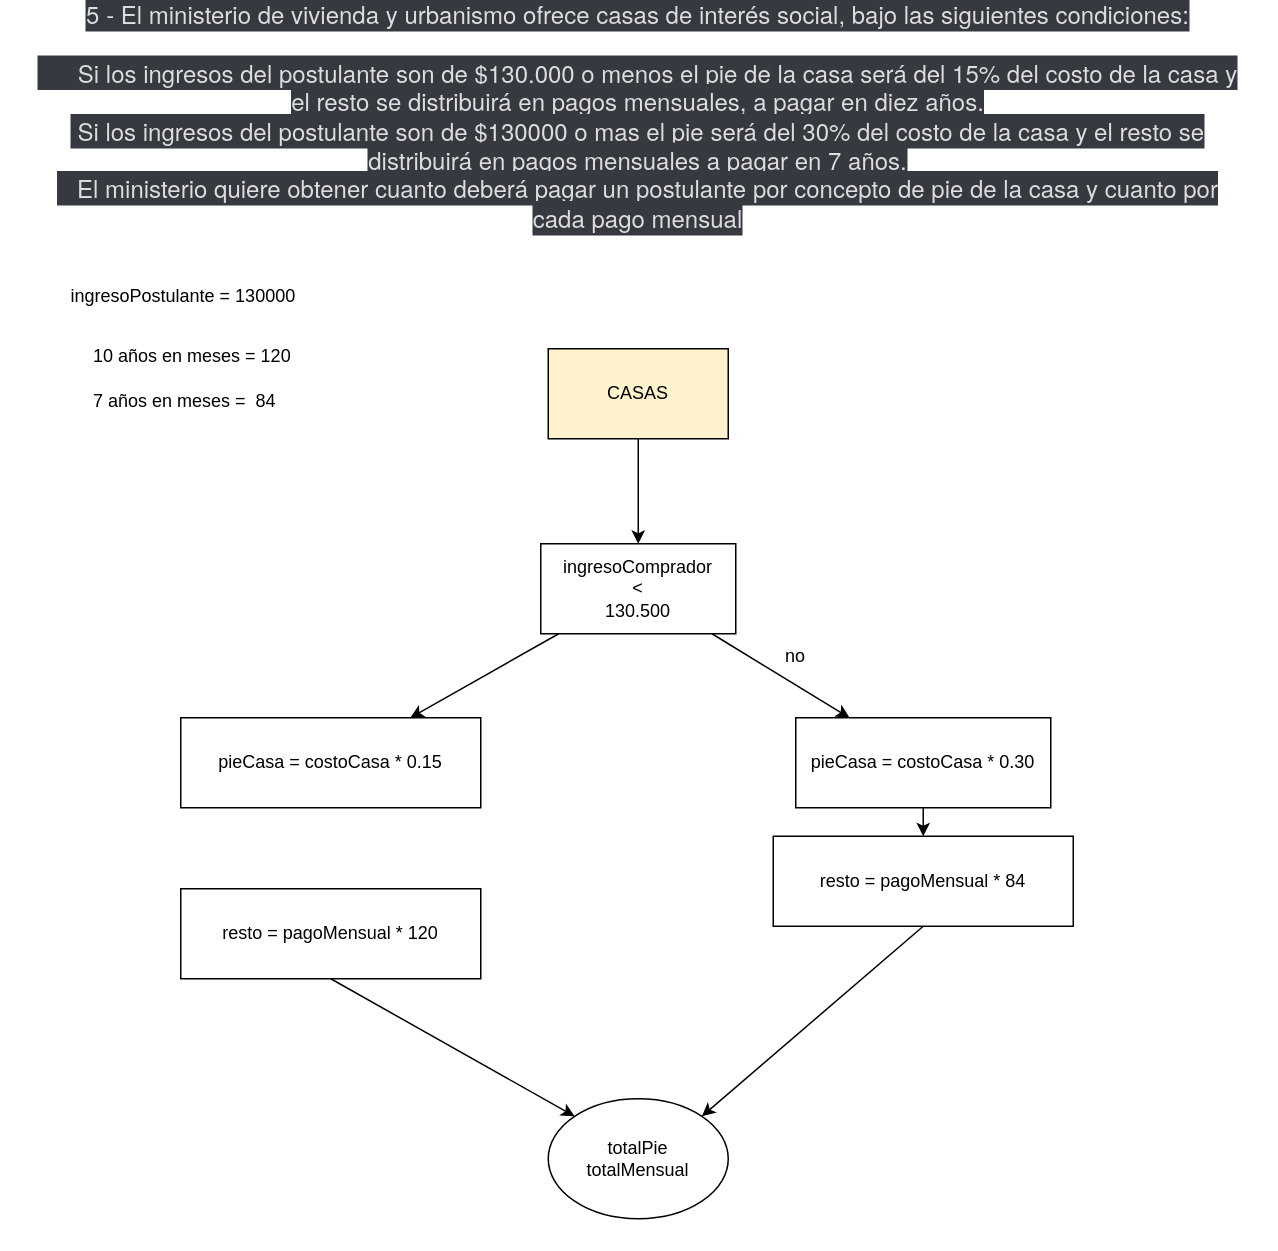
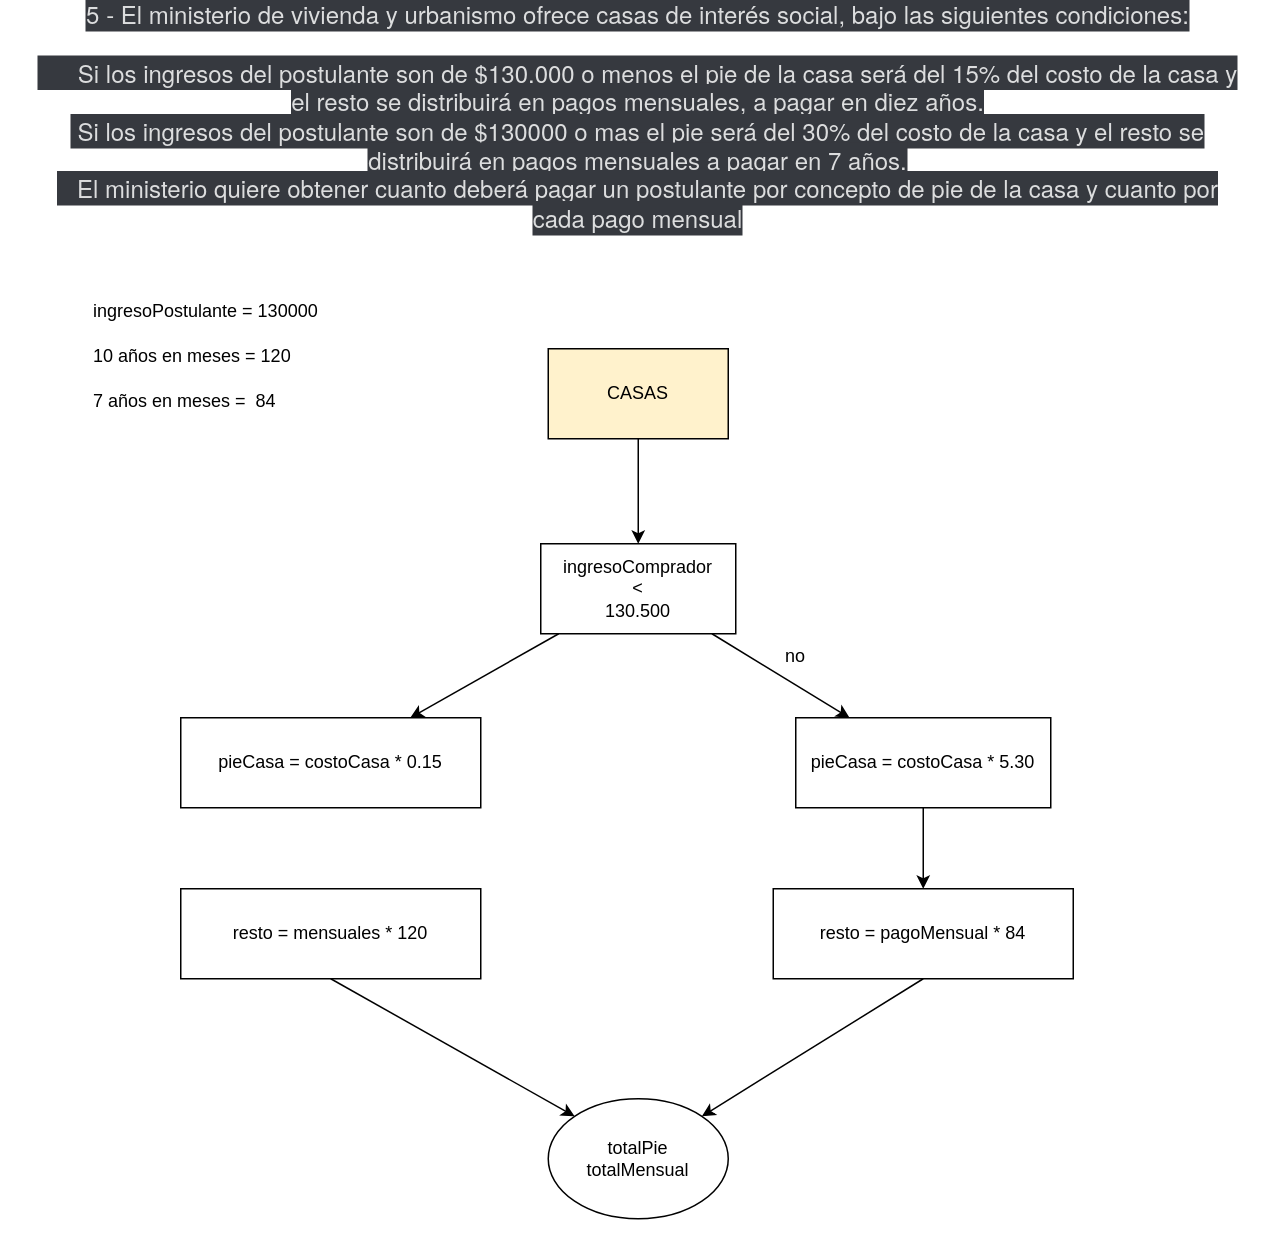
node "ingresoPostulante = 130000": moved (203, 296) -> (226, 311)
node "pieCasa = costoCasa * 0.30": label "pieCasa = costoCasa * 0.30" -> "pieCasa = costoCasa * 5.30"
node "resto = pagoMensual * 84": moved (923, 881) -> (923, 934)
node "resto = pagoMensual * 120": label "resto = pagoMensual * 120" -> "resto = mensuales * 120"
